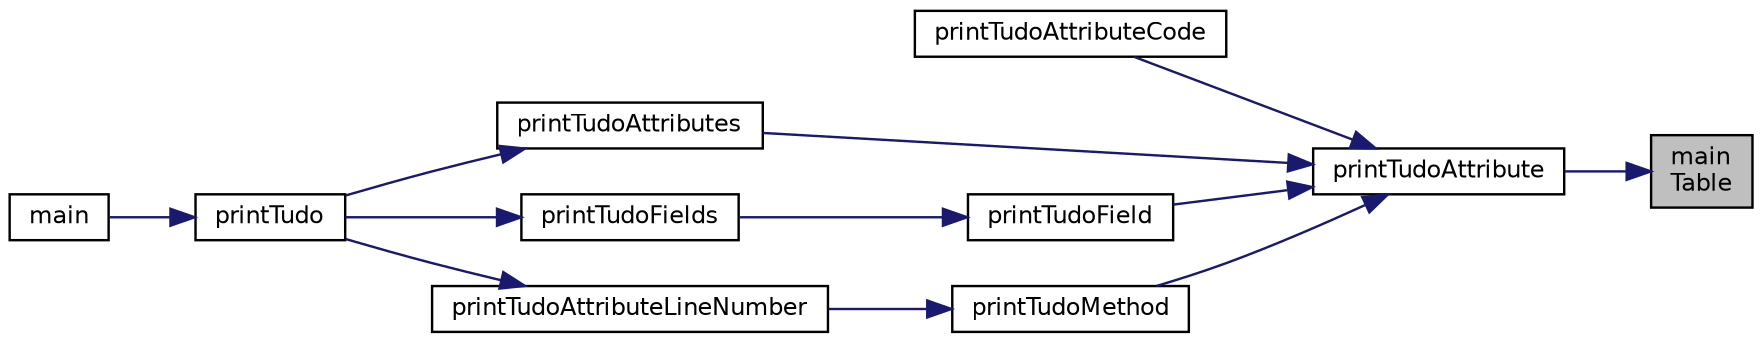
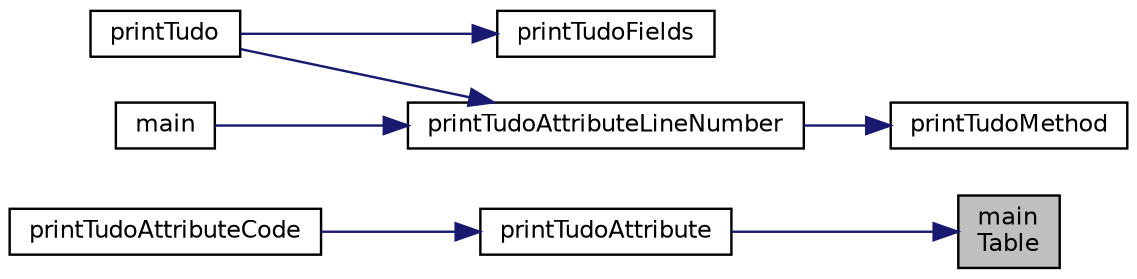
node "printTudoAttributes": removed
edge "main" -> "printTudo": now "main" -> "printTudoAttributeLineNumber"
node "printTudoField": removed
edge "printTudoMethod" -> "printTudoAttribute": removed
